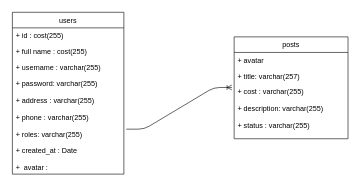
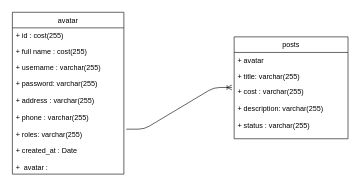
node "users": label "users" -> "avatar"
node "+ title: varchar(257)": label "+ title: varchar(257)" -> "+ title: varchar(255)"
